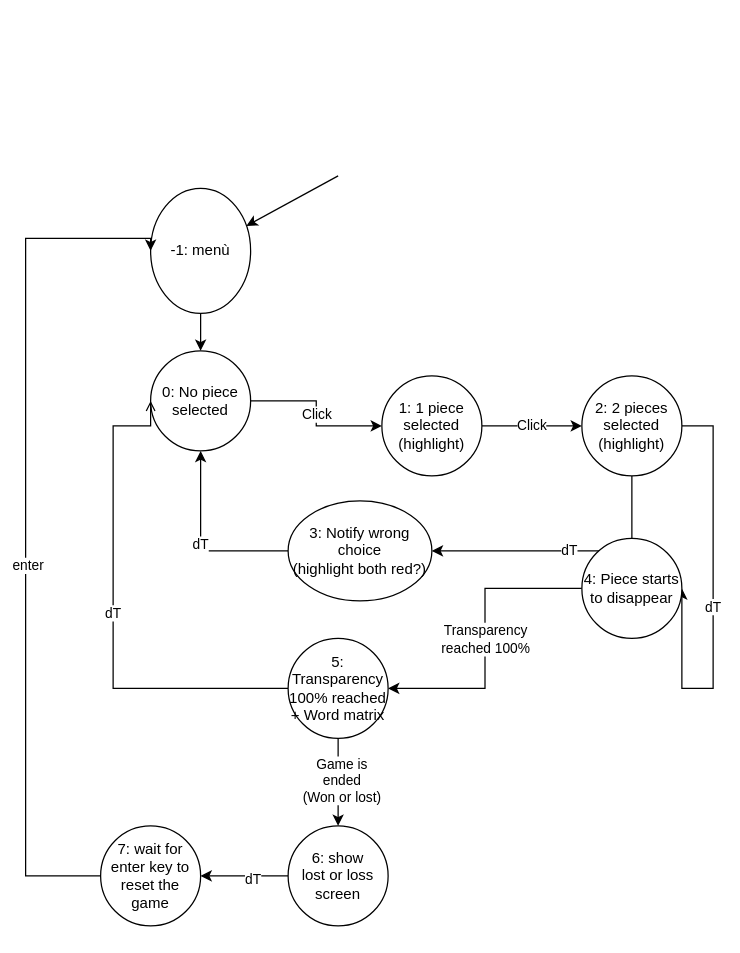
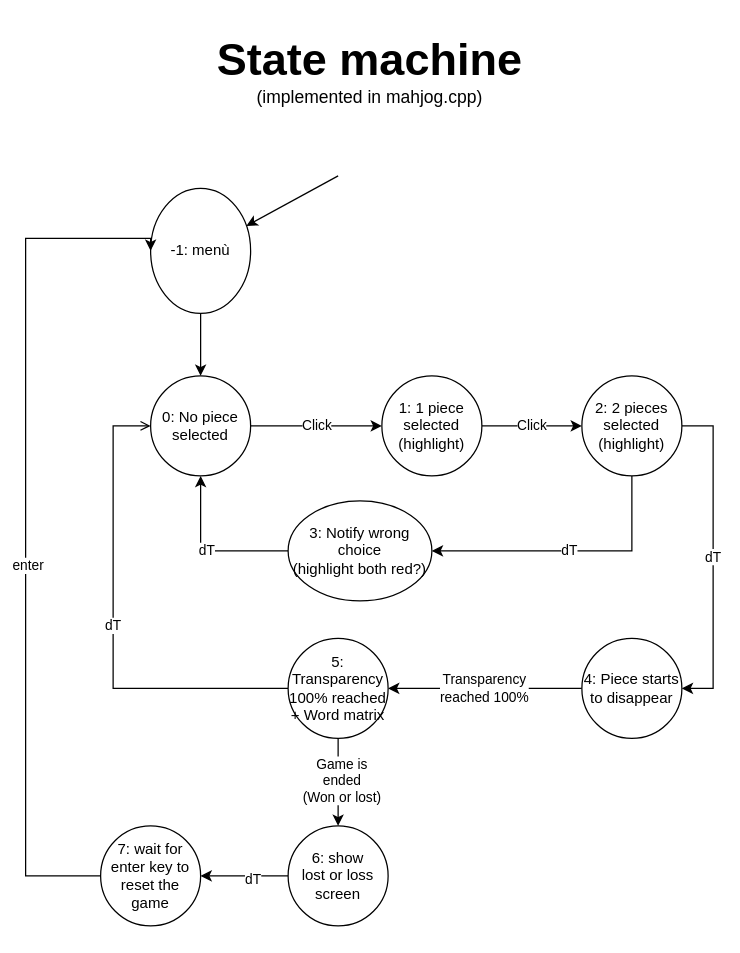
node "State machine (implemented in mahjog.cpp)": added
node "0: No piece selected": moved (201, 401) -> (201, 426)
node "4: Piece starts to disappear": moved (632, 588) -> (632, 688)
